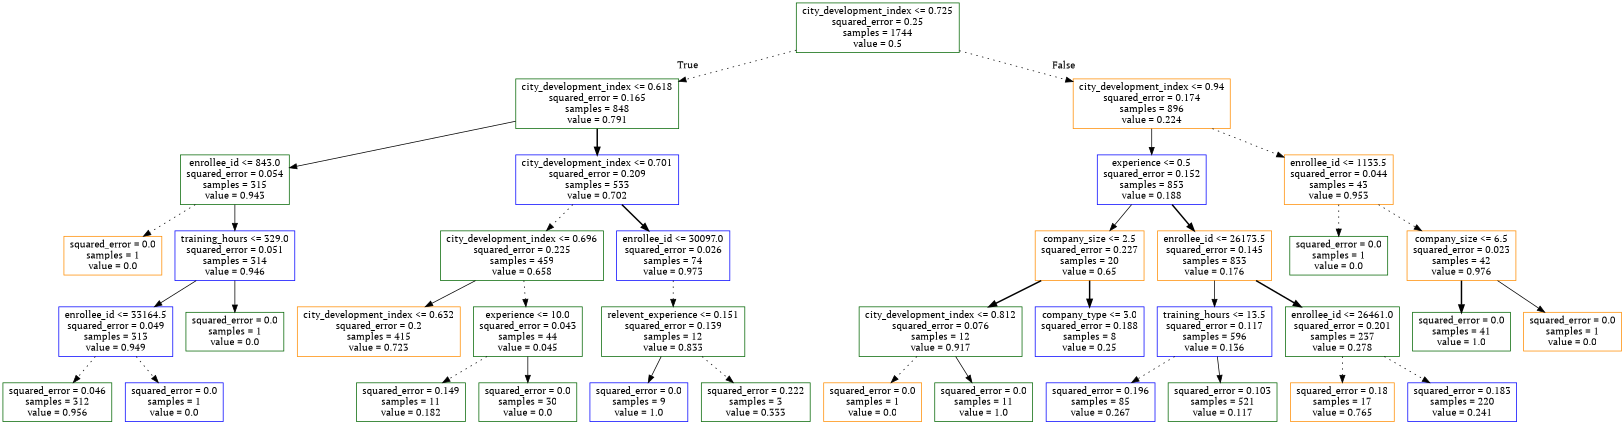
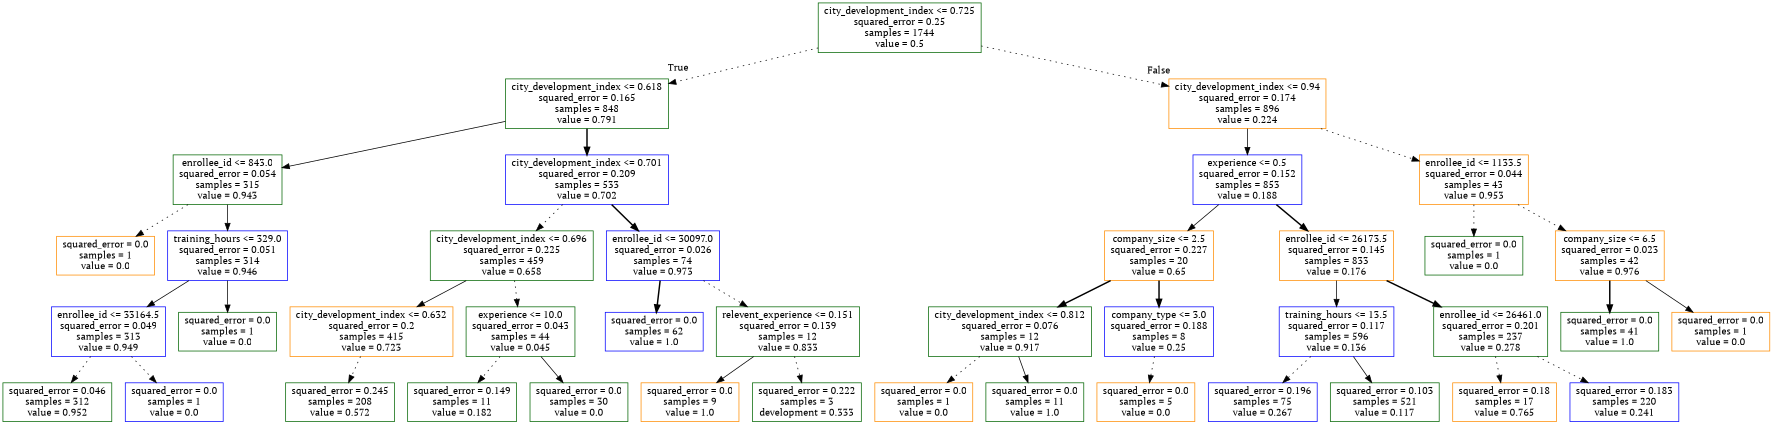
node "squared_error = 0.0 samples = 62 value = 1.0": added
node "squared_error = 0.046 samples = 312 value = 0.956": label "squared_error = 0.046 samples = 312 value = 0.956" -> "squared_error = 0.046 samples = 312 value = 0.952"
node "squared_error = 0.245 samples = 208 value = 0.572": added
node "squared_error = 0.0 samples = 9 value = 1.0": color blue -> darkorange
node "squared_error = 0.222 samples = 3 value = 0.333": label "squared_error = 0.222 samples = 3 value = 0.333" -> "squared_error = 0.222 samples = 3 development = 0.333"
node "squared_error = 0.196 samples = 85 value = 0.267": label "squared_error = 0.196 samples = 85 value = 0.267" -> "squared_error = 0.196 samples = 75 value = 0.267"
node "squared_error = 0.0 samples = 5 value = 0.0": added
